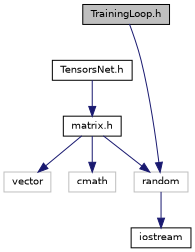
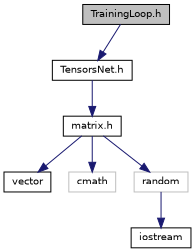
edge "TrainingLoop.h" -> "random": now "TrainingLoop.h" -> "TensorsNet.h"
node "vector": color grey75 -> black
